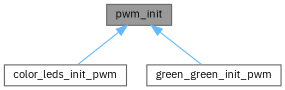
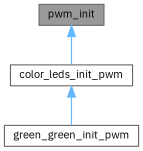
edge "green_green_init_pwm" -> "pwm_init": now "green_green_init_pwm" -> "color_leds_init_pwm"
